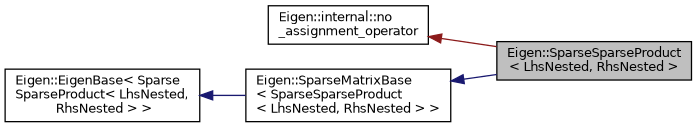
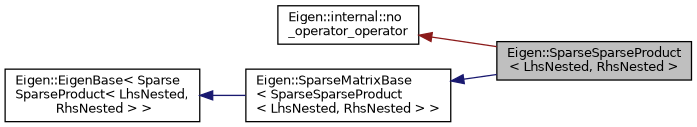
node "Eigen::internal::no _assignment_operator": label "Eigen::internal::no _assignment_operator" -> "Eigen::internal::no _operator_operator"
